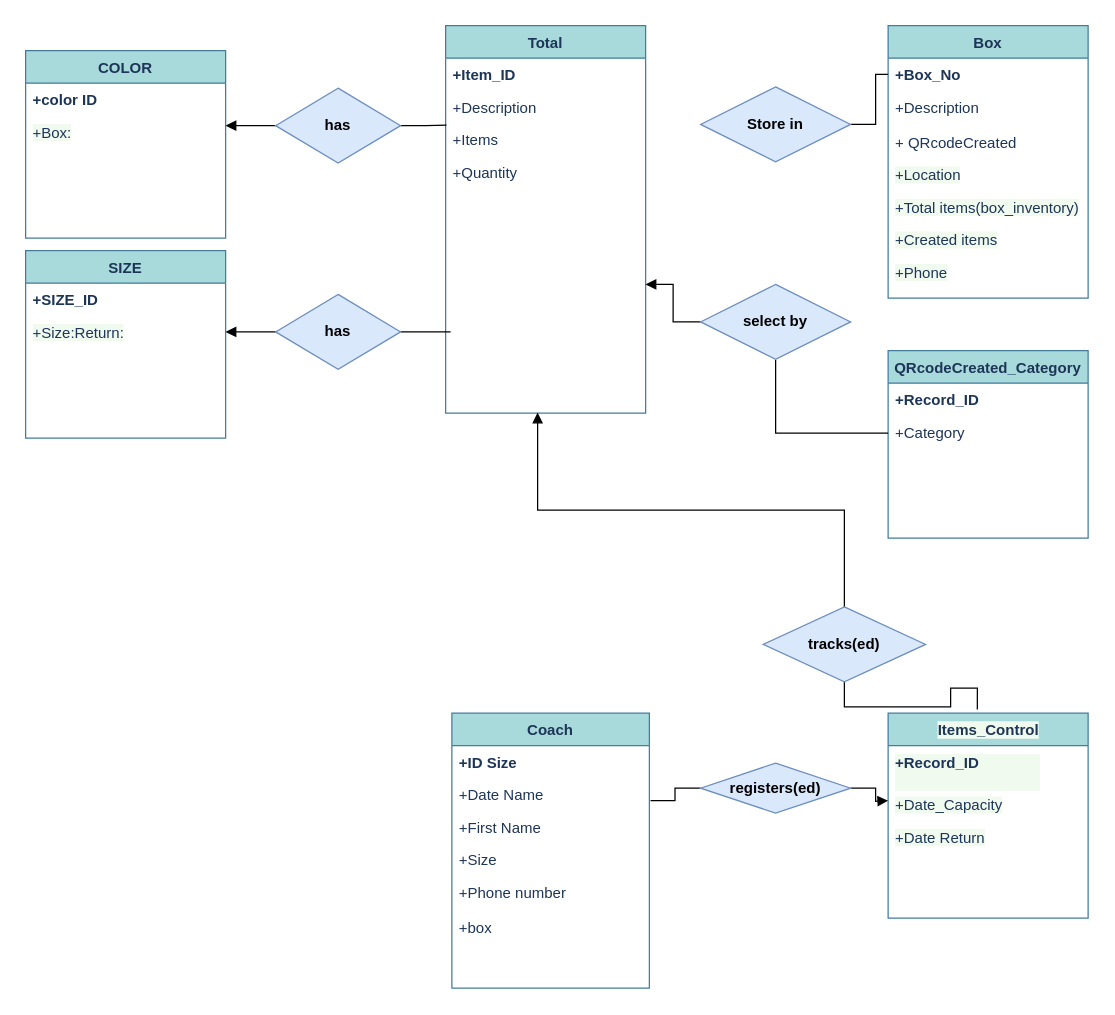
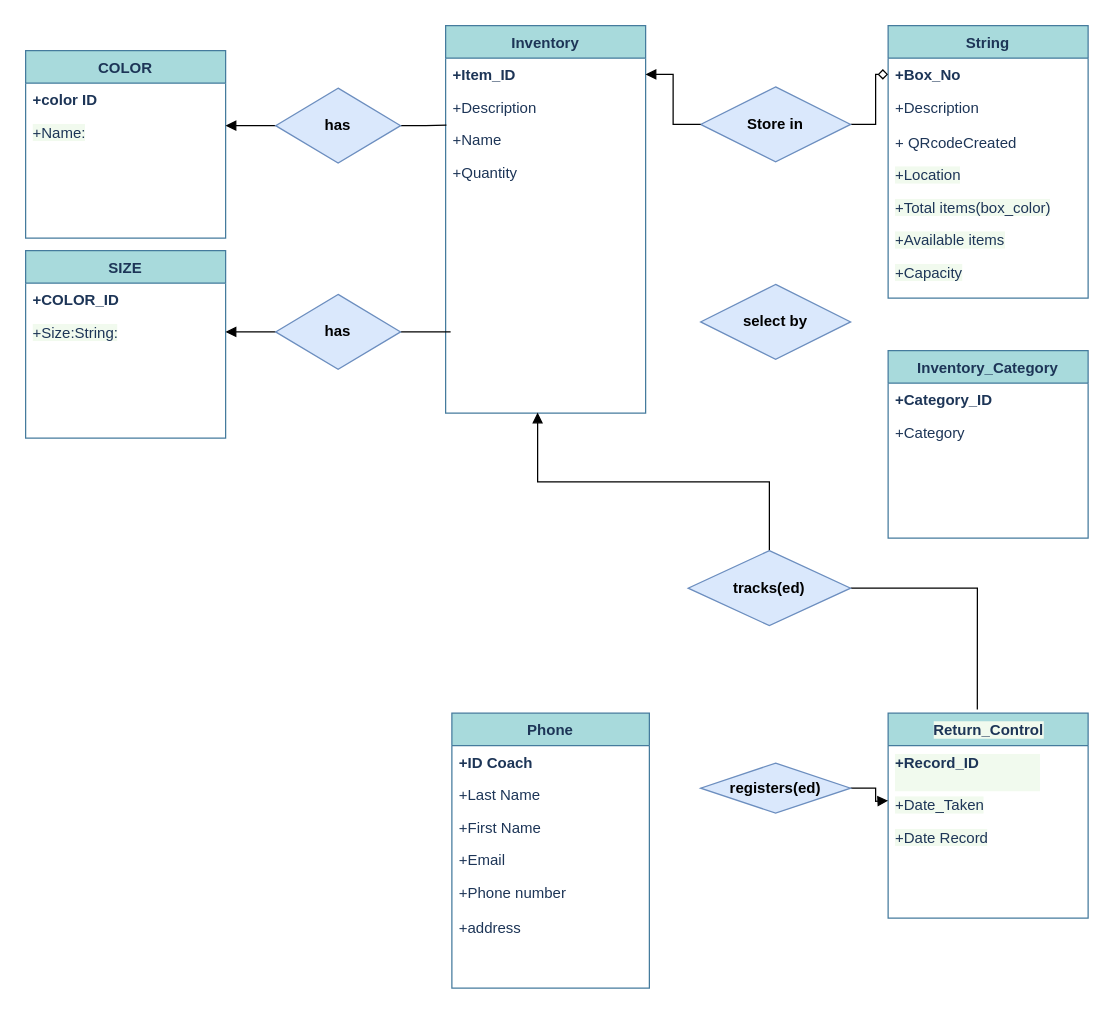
node "Total": label "Total" -> "Inventory"
node "Box": label "Box" -> "String"
edge "+Box_No" -- "Store in": arrowhead none -> diamond
edge "Store in" -> "+Item_ID": added
node "+Box:": label "+Box:" -> "+Name:"
node "+Items": label "+Items" -> "+Name"
node "+Total items(box_inventory)": label "+Total items(box_inventory)" -> "+Total items(box_color)"
node "+Created items": label "+Created items" -> "+Available items"
node "+Phone": label "+Phone" -> "+Capacity"
node "+SIZE_ID": label "+SIZE_ID" -> "+COLOR_ID"
edge "select by" -> "+Quantity": removed
node "+Size:Return:": label "+Size:Return:" -> "+Size:String:"
node "QRcodeCreated_Category": label "QRcodeCreated_Category" -> "Inventory_Category"
node "+Record_ID": label "+Record_ID" -> "+Category_ID"
edge "select by" -- "+Category": removed
node "tracks(ed)": moved (844, 644) -> (769, 588)
node "Coach": label "Coach" -> "Phone"
node "Items_Control": label "Items_Control" -> "Return_Control"
node "+ID Size": label "+ID Size" -> "+ID Coach"
edge "registers(ed)" -- "+First Name": removed
node "+Date Name": label "+Date Name" -> "+Last Name"
node "+Date_Capacity": label "+Date_Capacity" -> "+Date_Taken"
node "+Date Return": label "+Date Return" -> "+Date Record"
node "+Size": label "+Size" -> "+Email"
node "+Phone number +box": label "+Phone number +box" -> "+Phone number +address"
